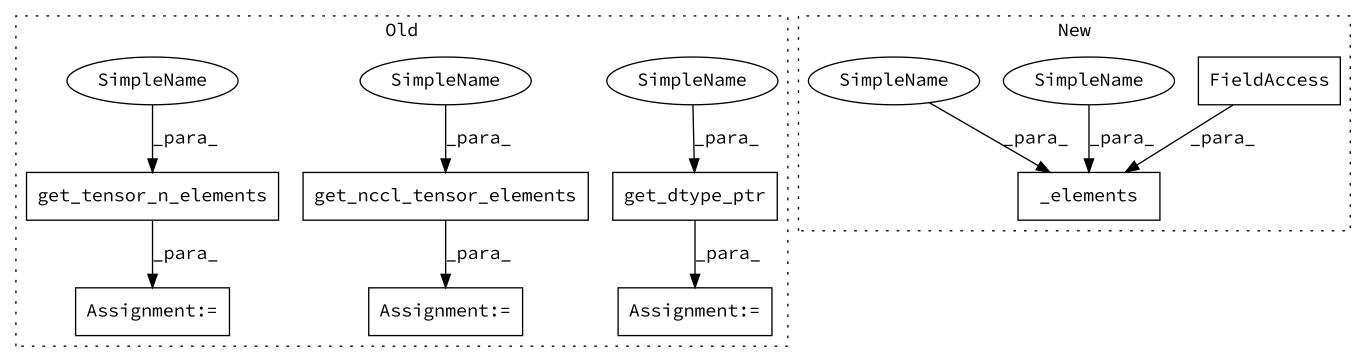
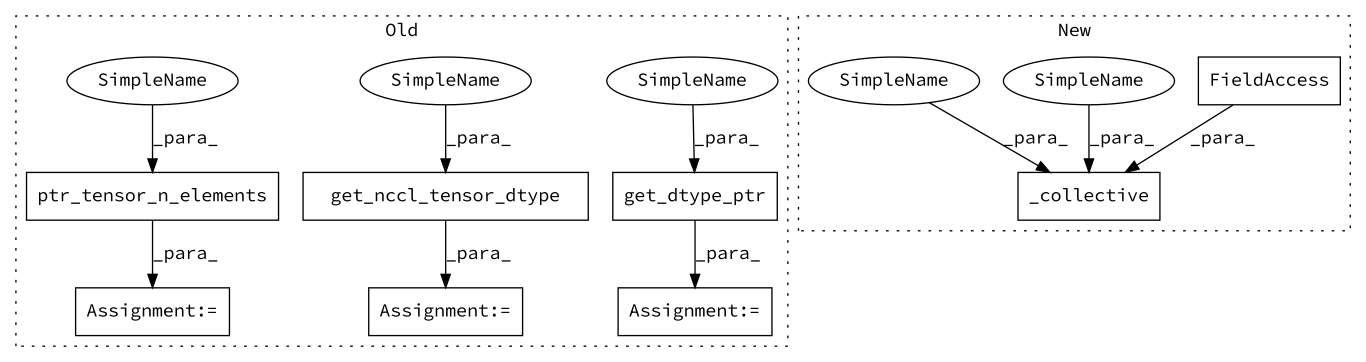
node "get_tensor_n_elements": label "get_tensor_n_elements" -> "ptr_tensor_n_elements"
node "get_nccl_tensor_elements": label "get_nccl_tensor_elements" -> "get_nccl_tensor_dtype"
node "_elements": label "_elements" -> "_collective"
